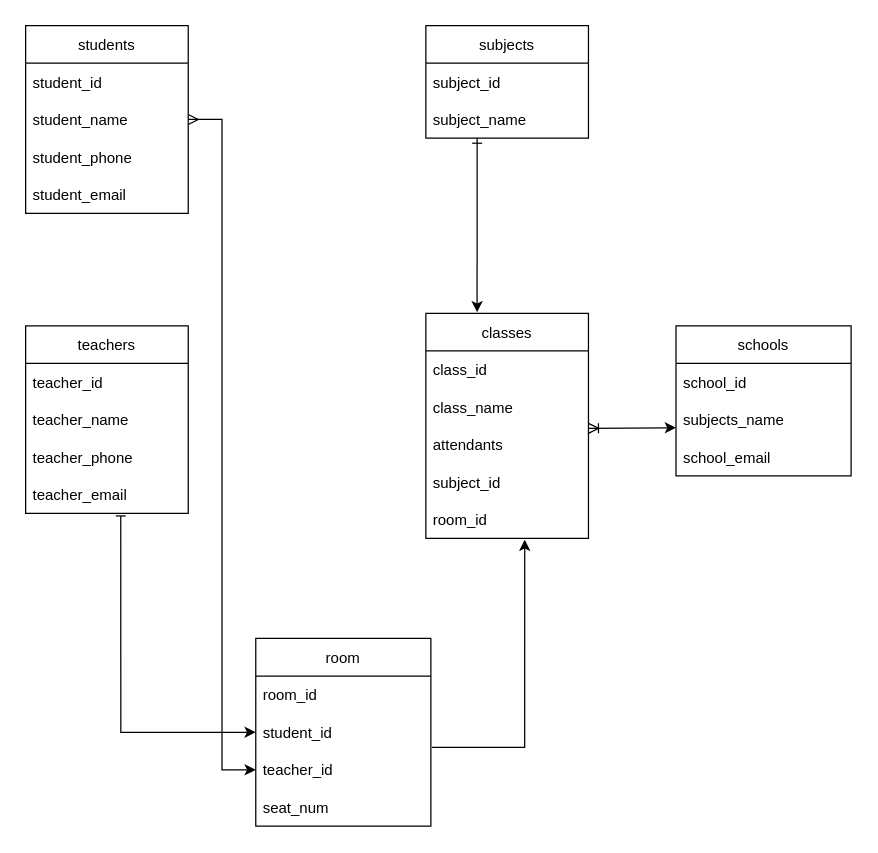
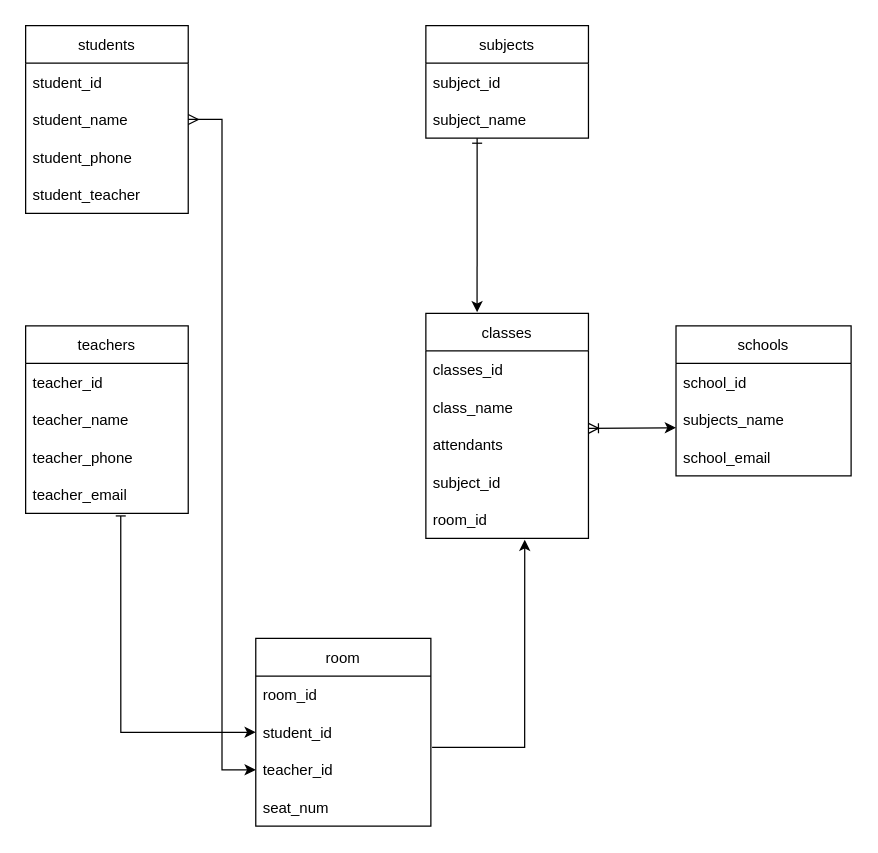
node "student_email": label "student_email" -> "student_teacher"
node "class_id": label "class_id" -> "classes_id"
